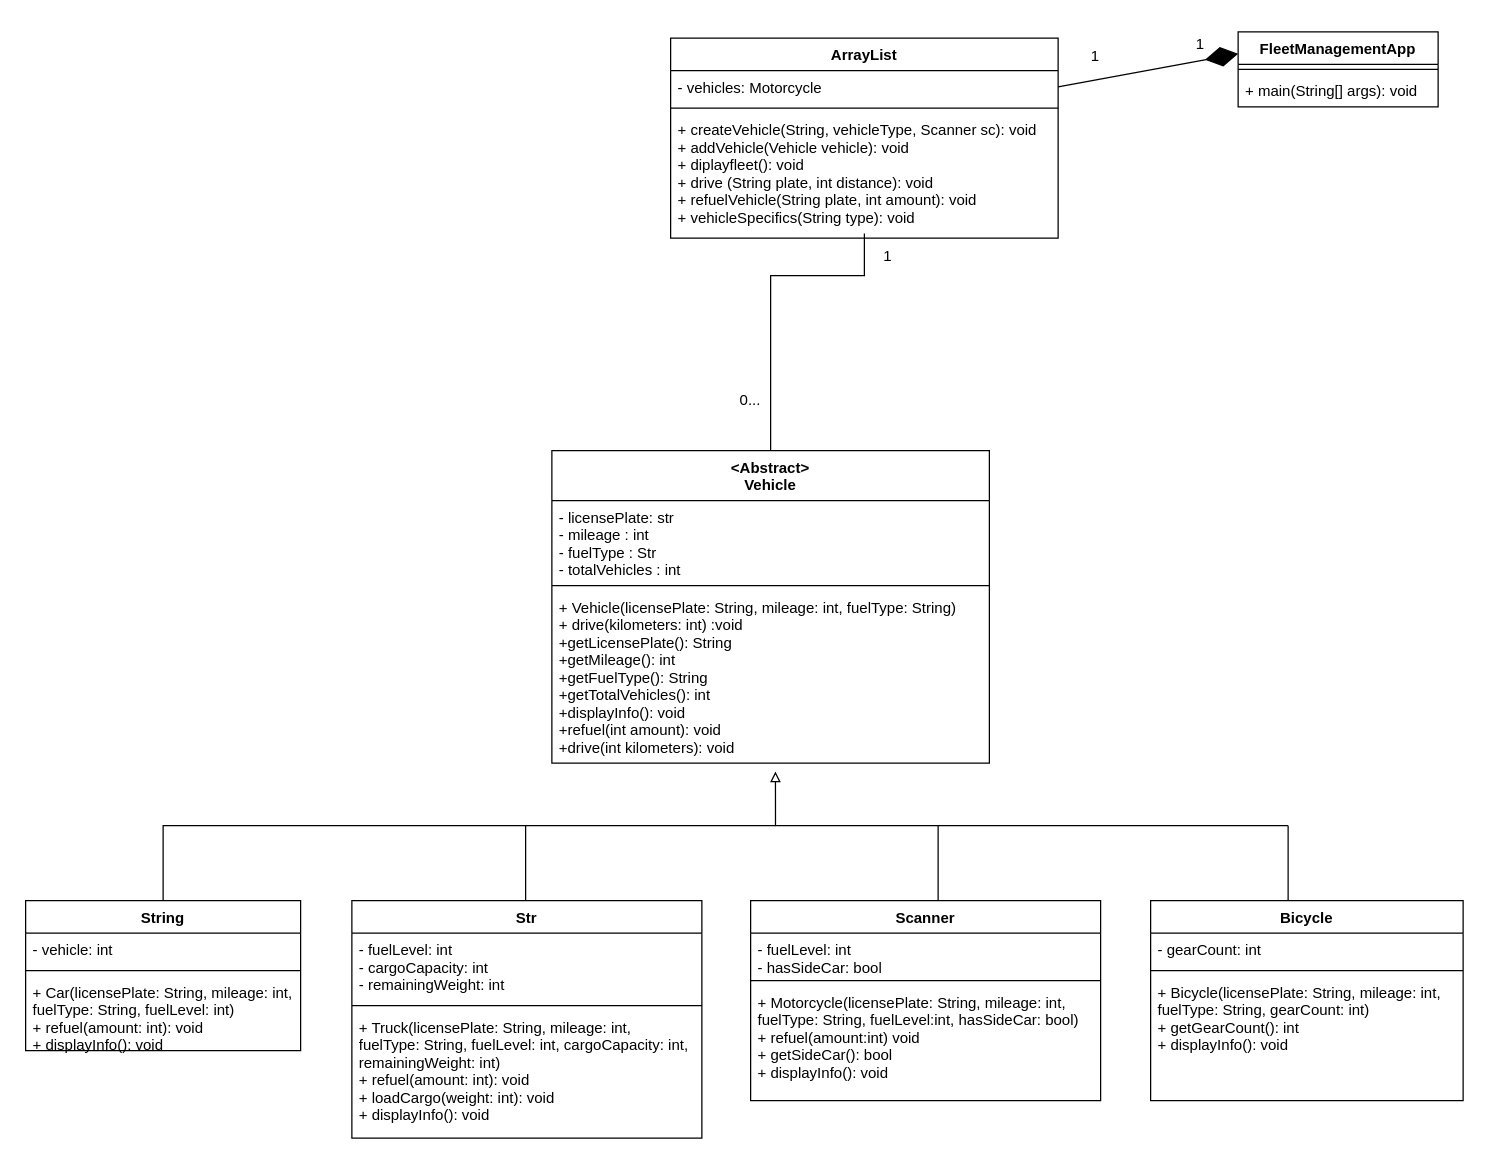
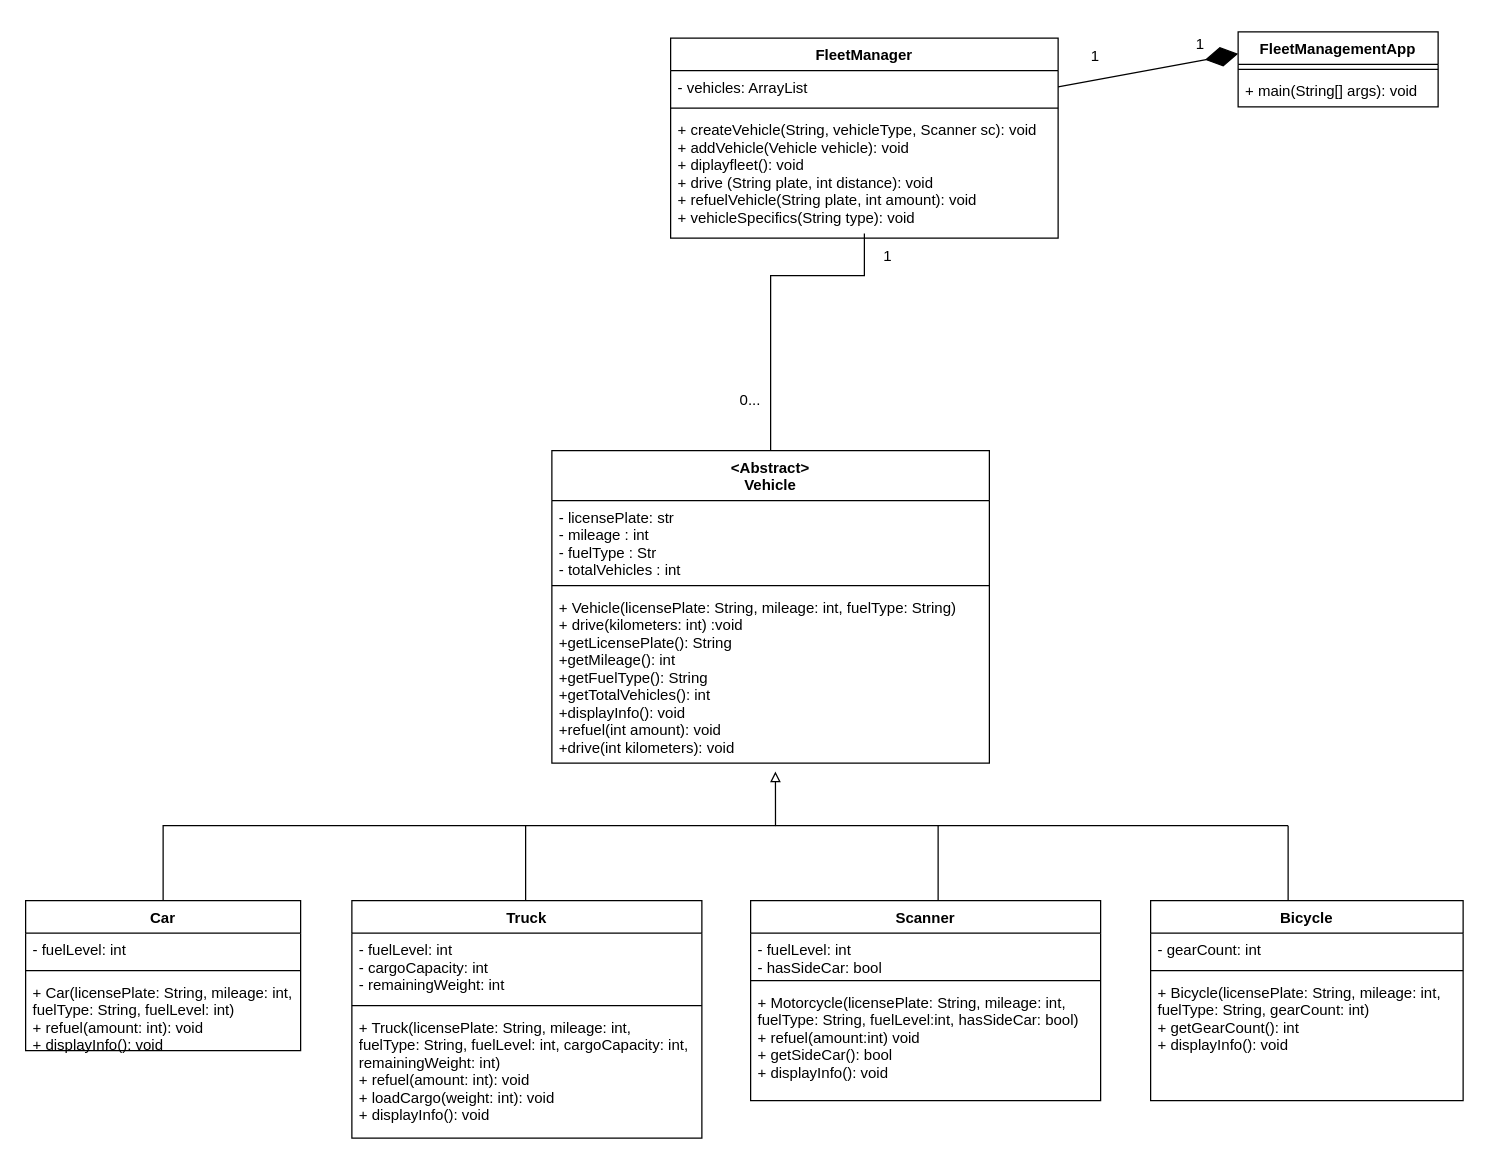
node "ArrayList": label "ArrayList" -> "FleetManager"
node "- vehicles: Motorcycle": label "- vehicles: Motorcycle" -> "- vehicles: ArrayList"
node "String": label "String" -> "Car"
node "Str": label "Str" -> "Truck"
node "- vehicle: int": label "- vehicle: int" -> "- fuelLevel: int"
